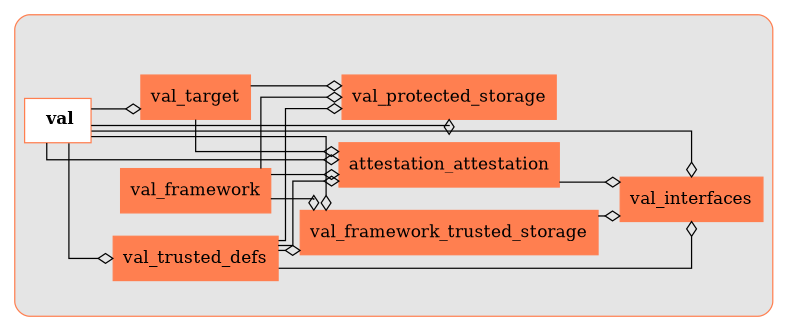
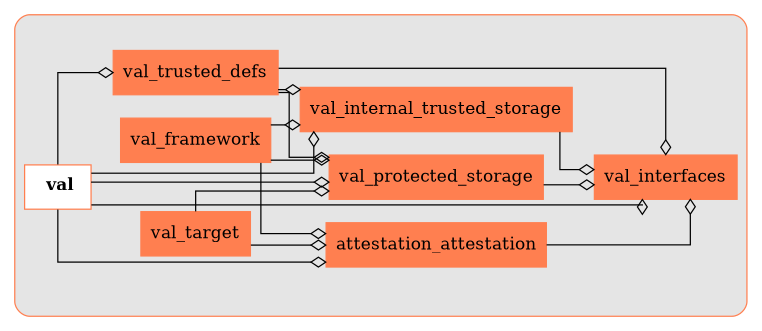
edge "val" -> "val_target": removed
edge "val_protected_storage" -> "val_interfaces": added
edge "val_trusted_defs" -> "attestation_attestation": removed
node "val_framework_trusted_storage": label "val_framework_trusted_storage" -> "val_internal_trusted_storage"
